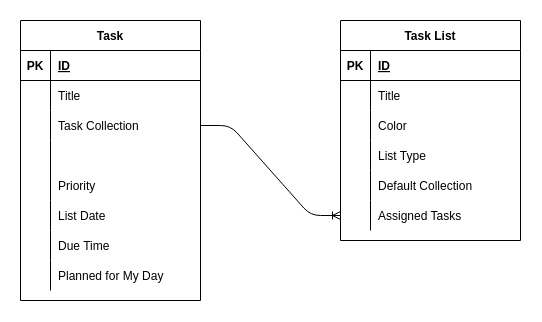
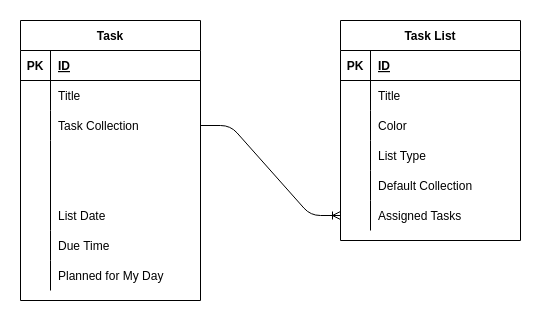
node "Priority": removed
